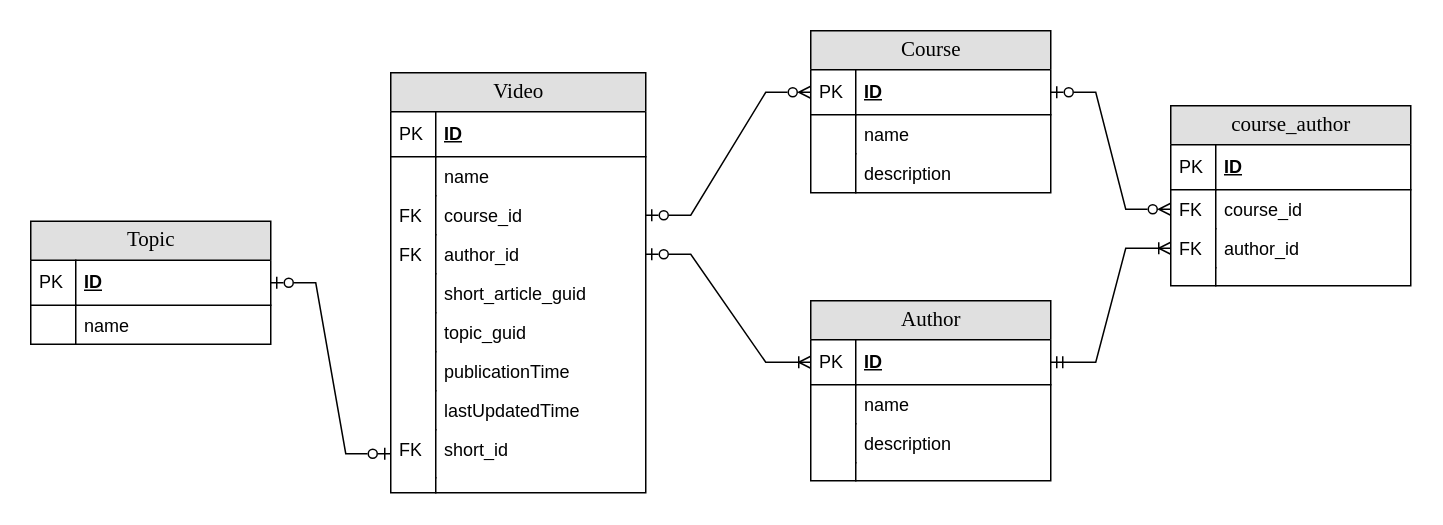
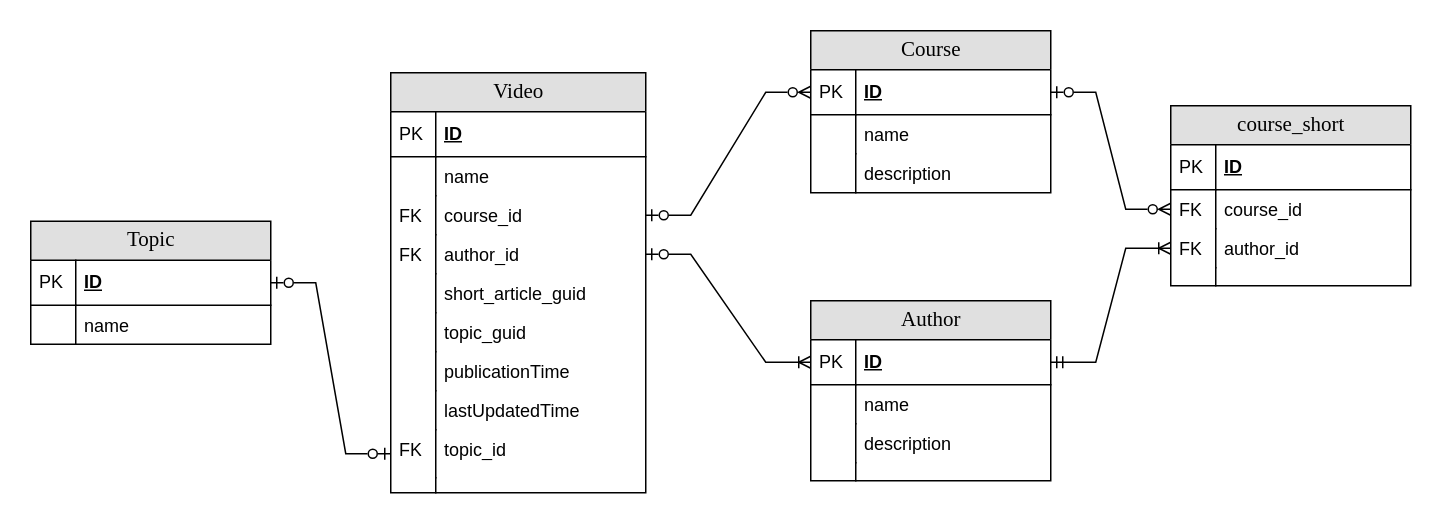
node "course_author": label "course_author" -> "course_short"
node "short_id": label "short_id" -> "topic_id"
